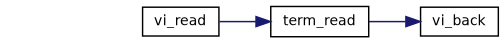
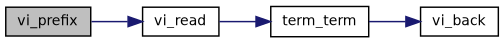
node "vi_prefix": added
node "term_read": label "term_read" -> "term_term"
